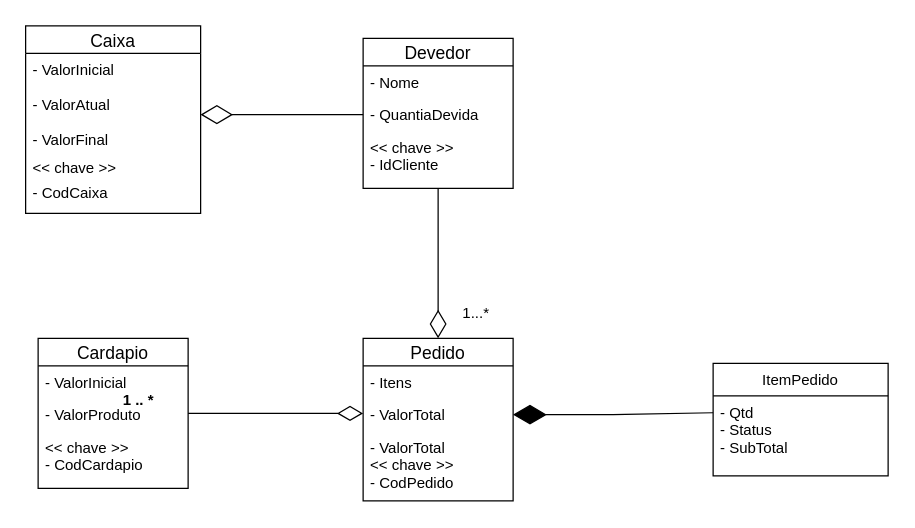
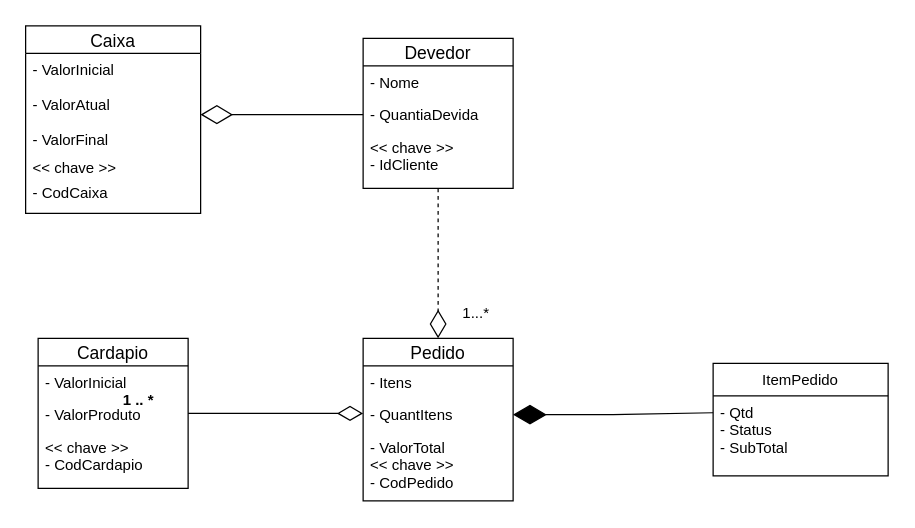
edge "Devedor" -> "Pedido": style solid -> dashed
node "- ValorTotal": label "- ValorTotal" -> "- QuantItens"
